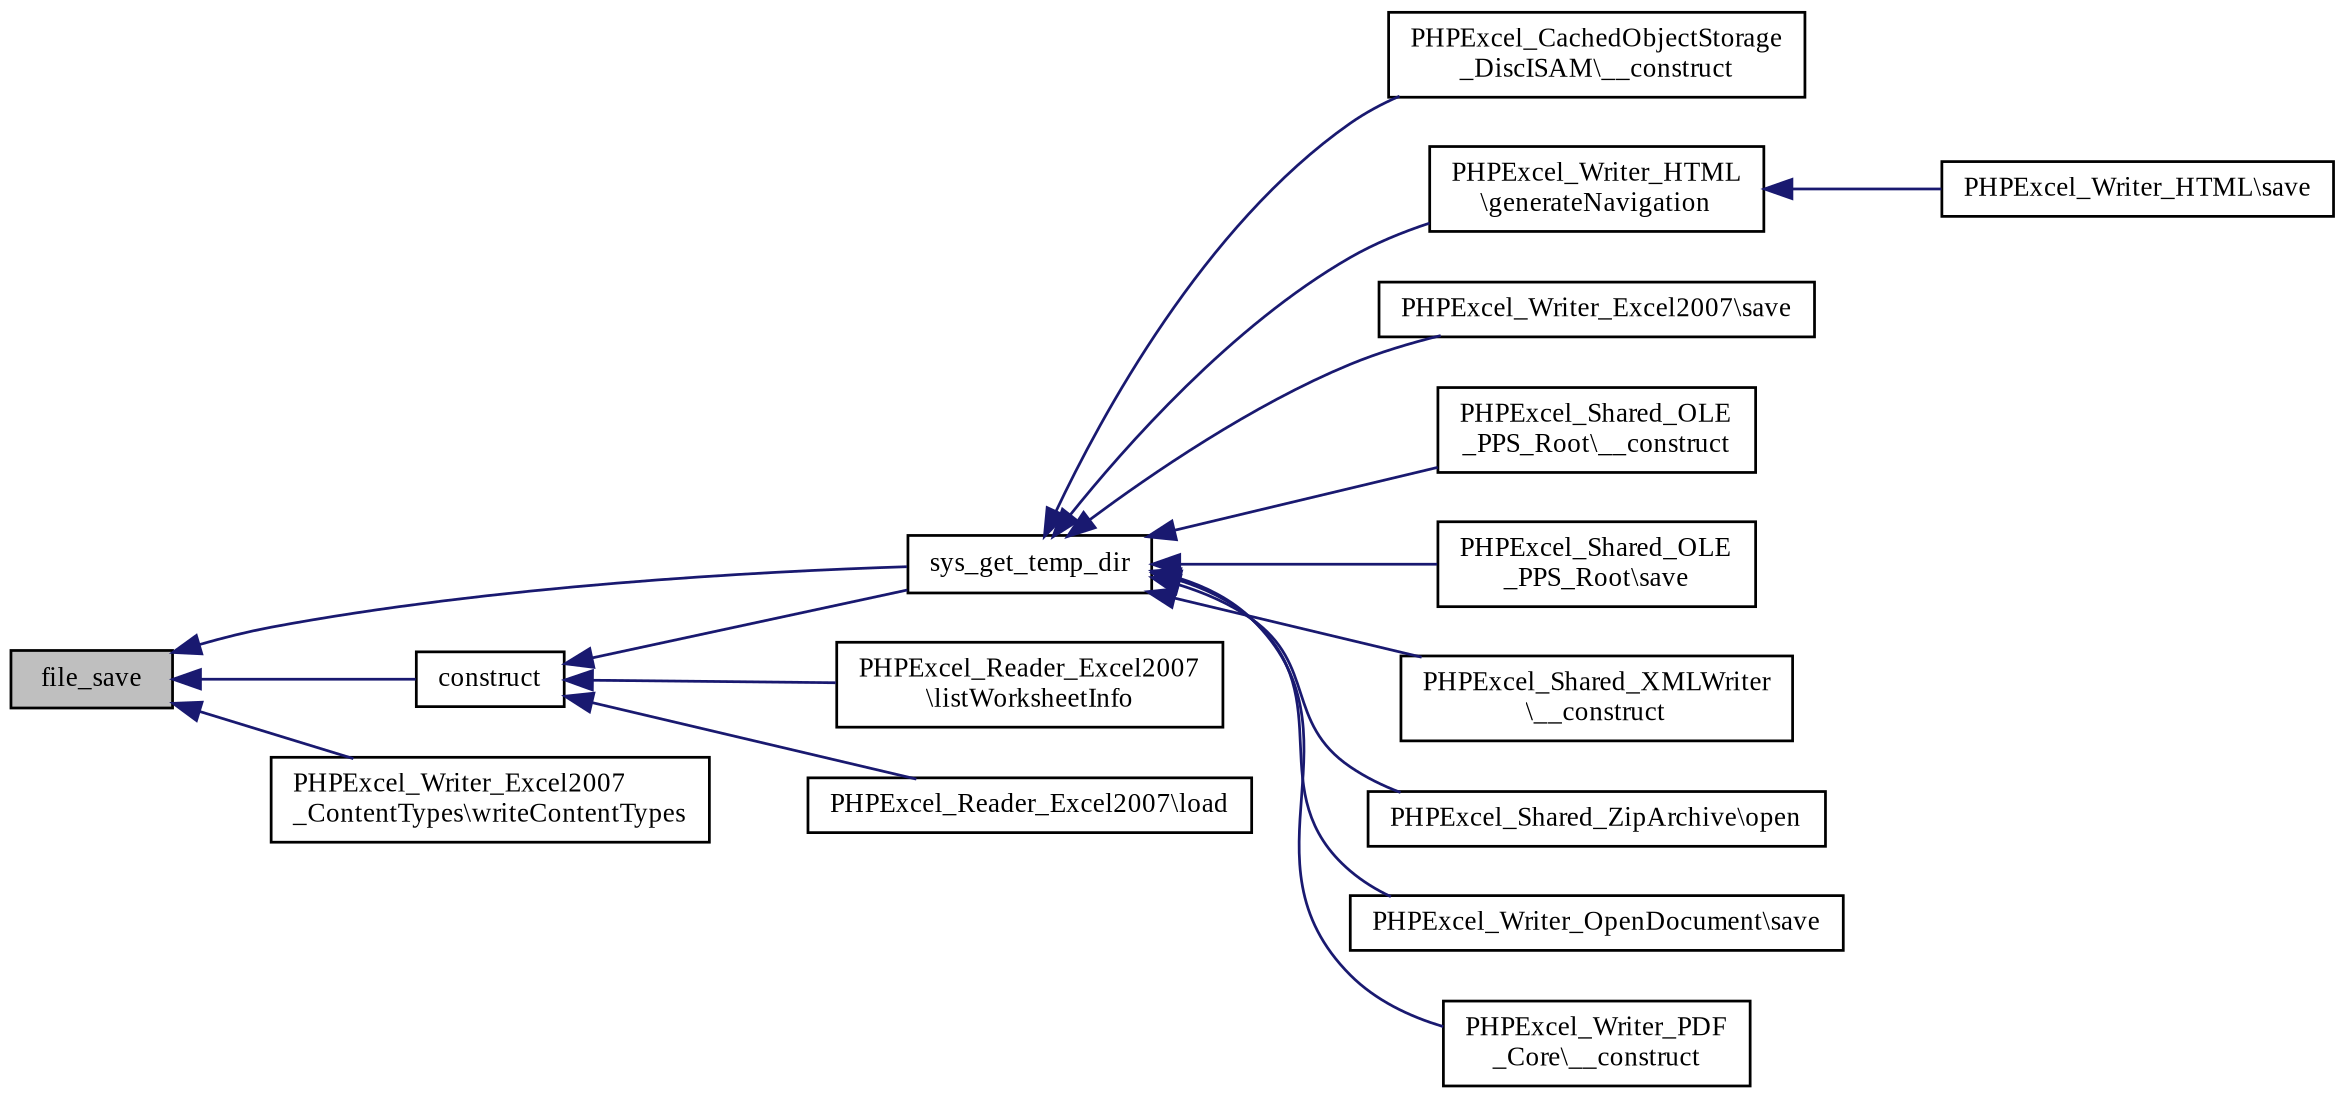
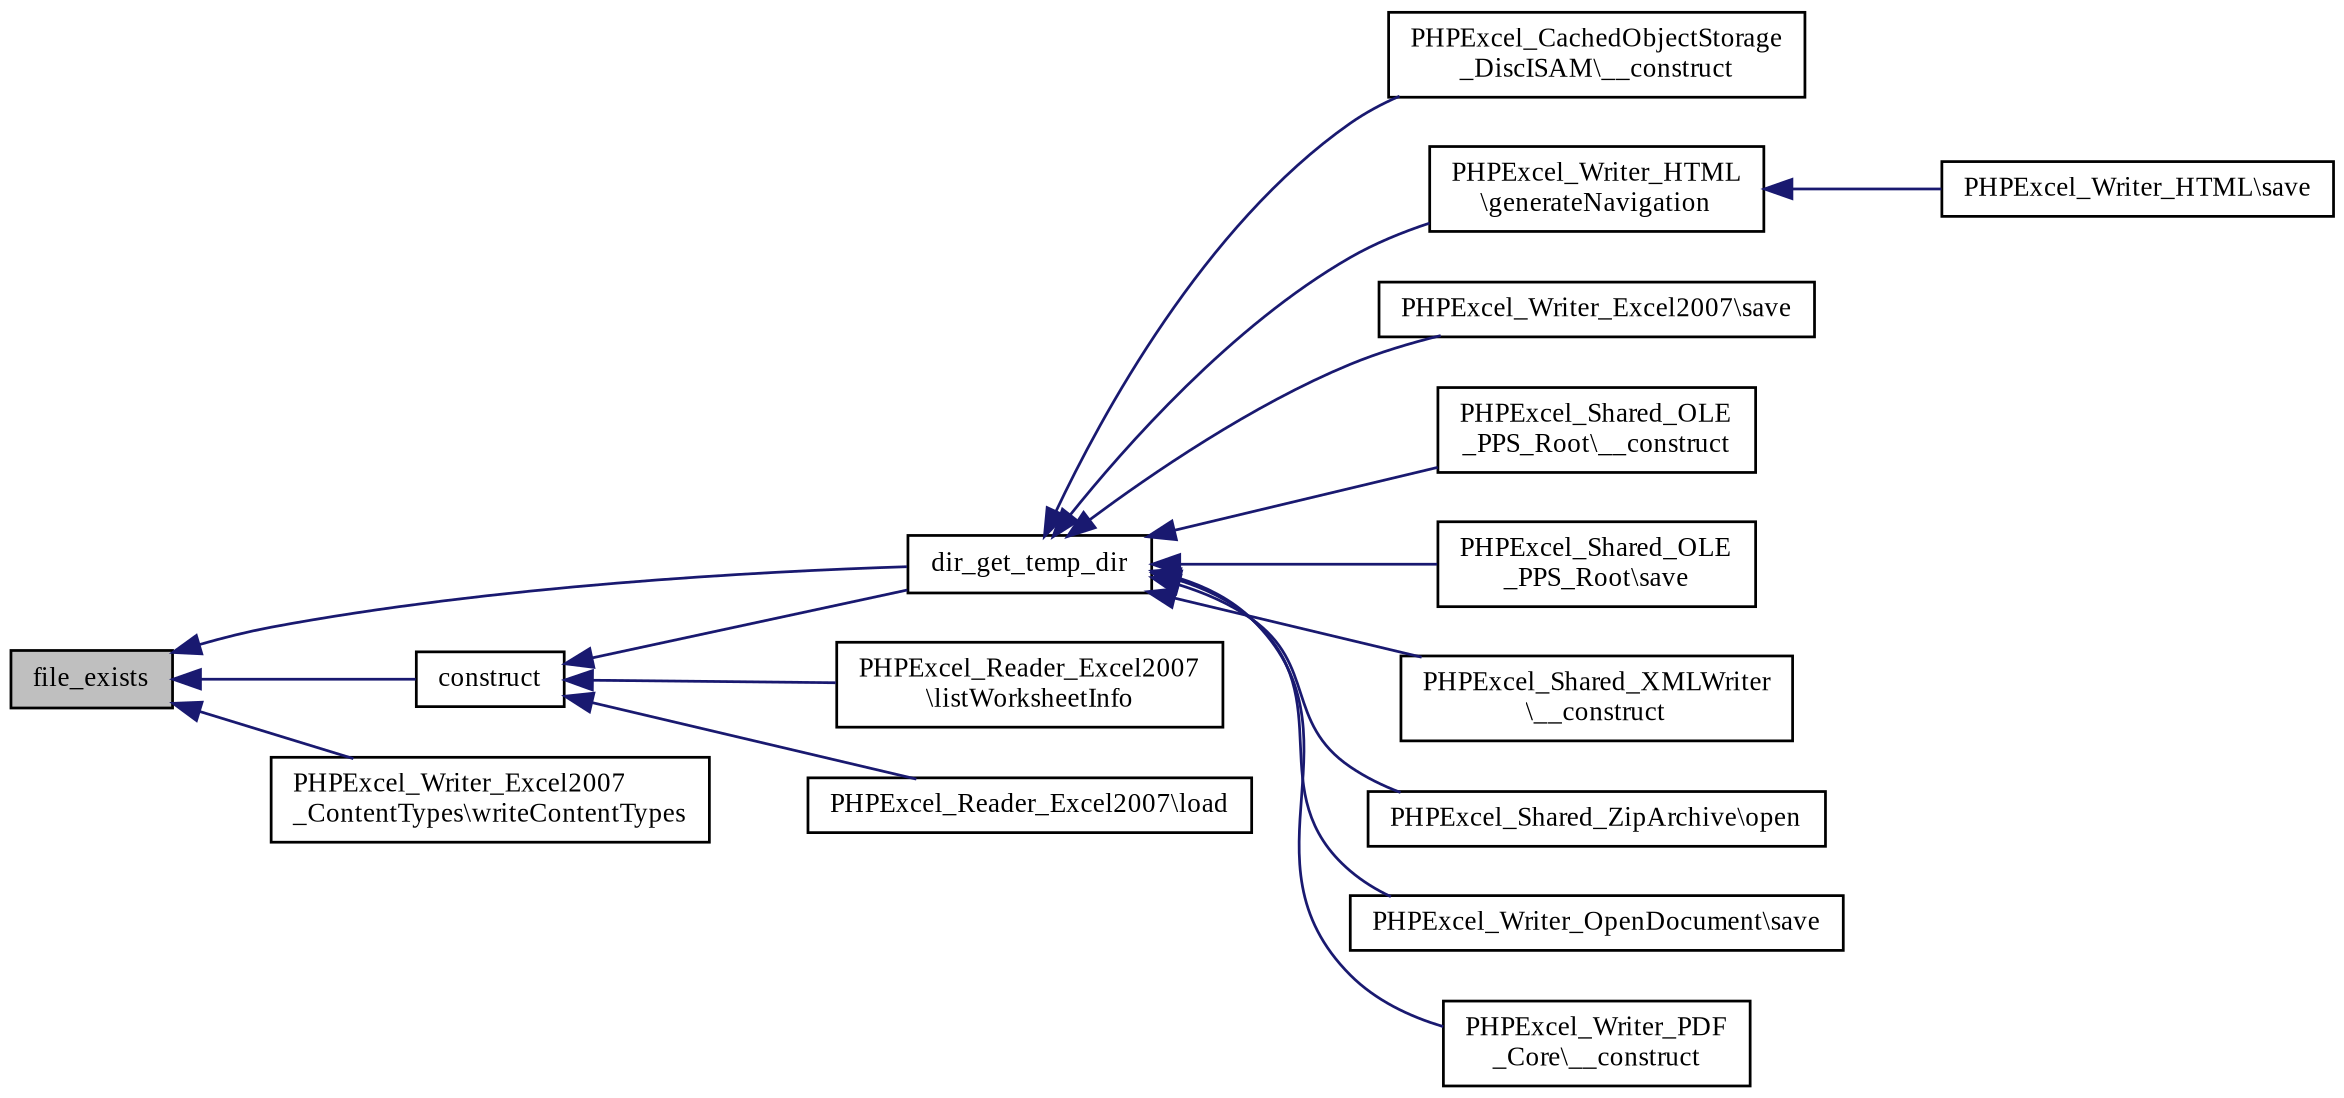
node "sys_get_temp_dir": label "sys_get_temp_dir" -> "dir_get_temp_dir"
node "file_save": label "file_save" -> "file_exists"
